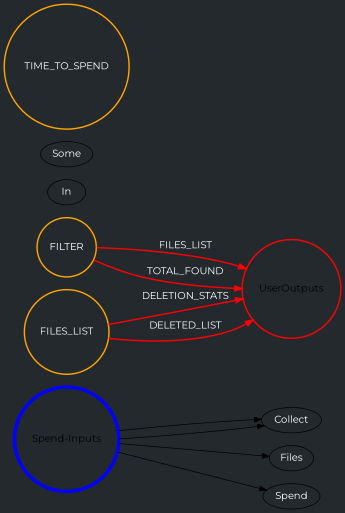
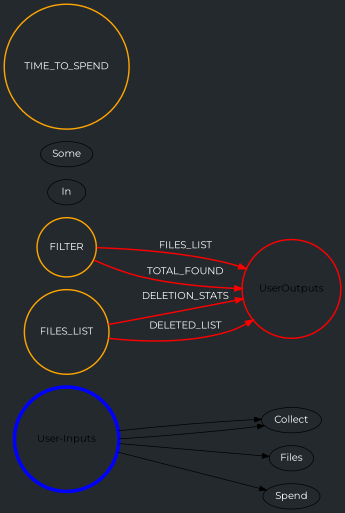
node "Spend-Inputs": label "Spend-Inputs" -> "User-Inputs"
